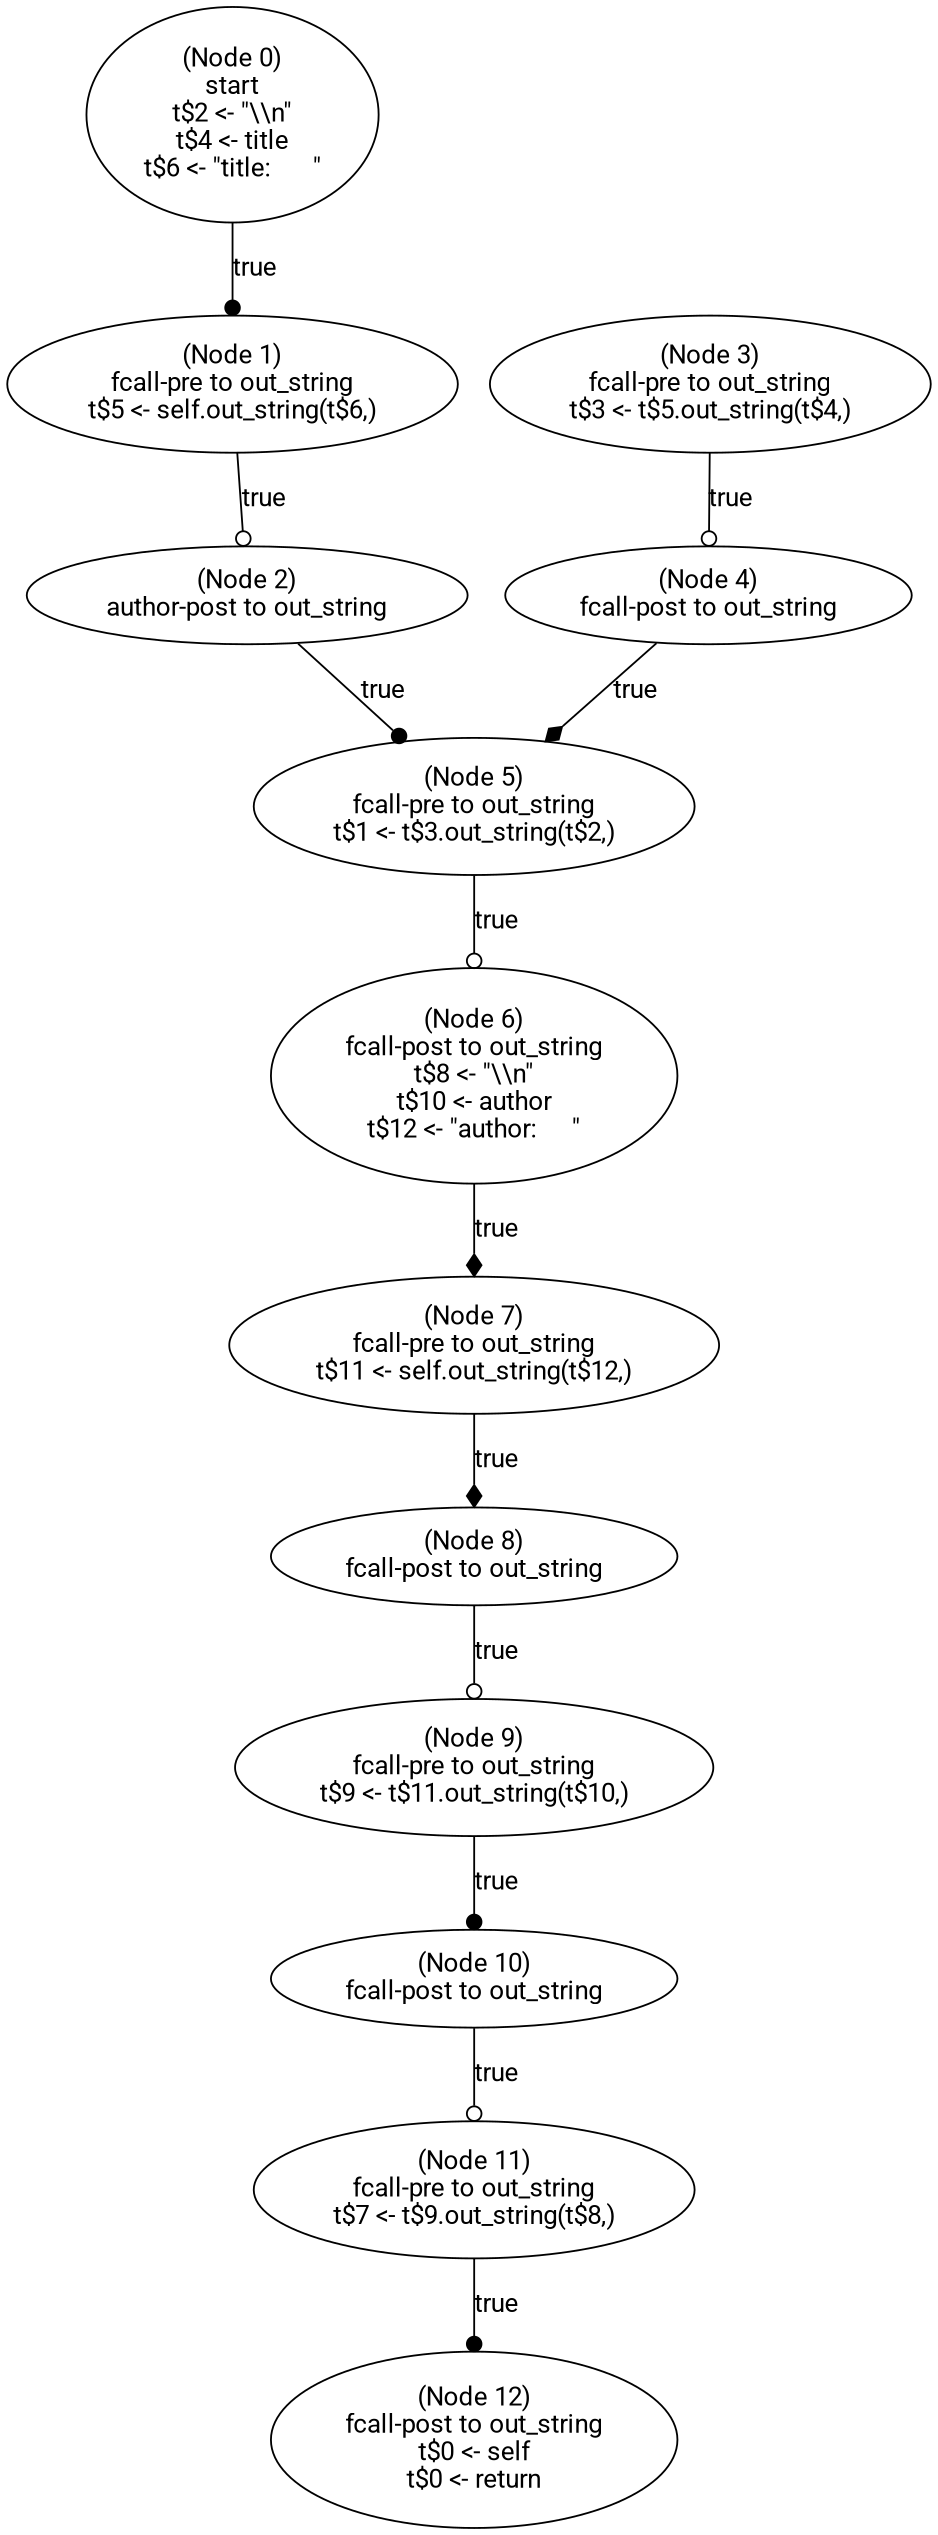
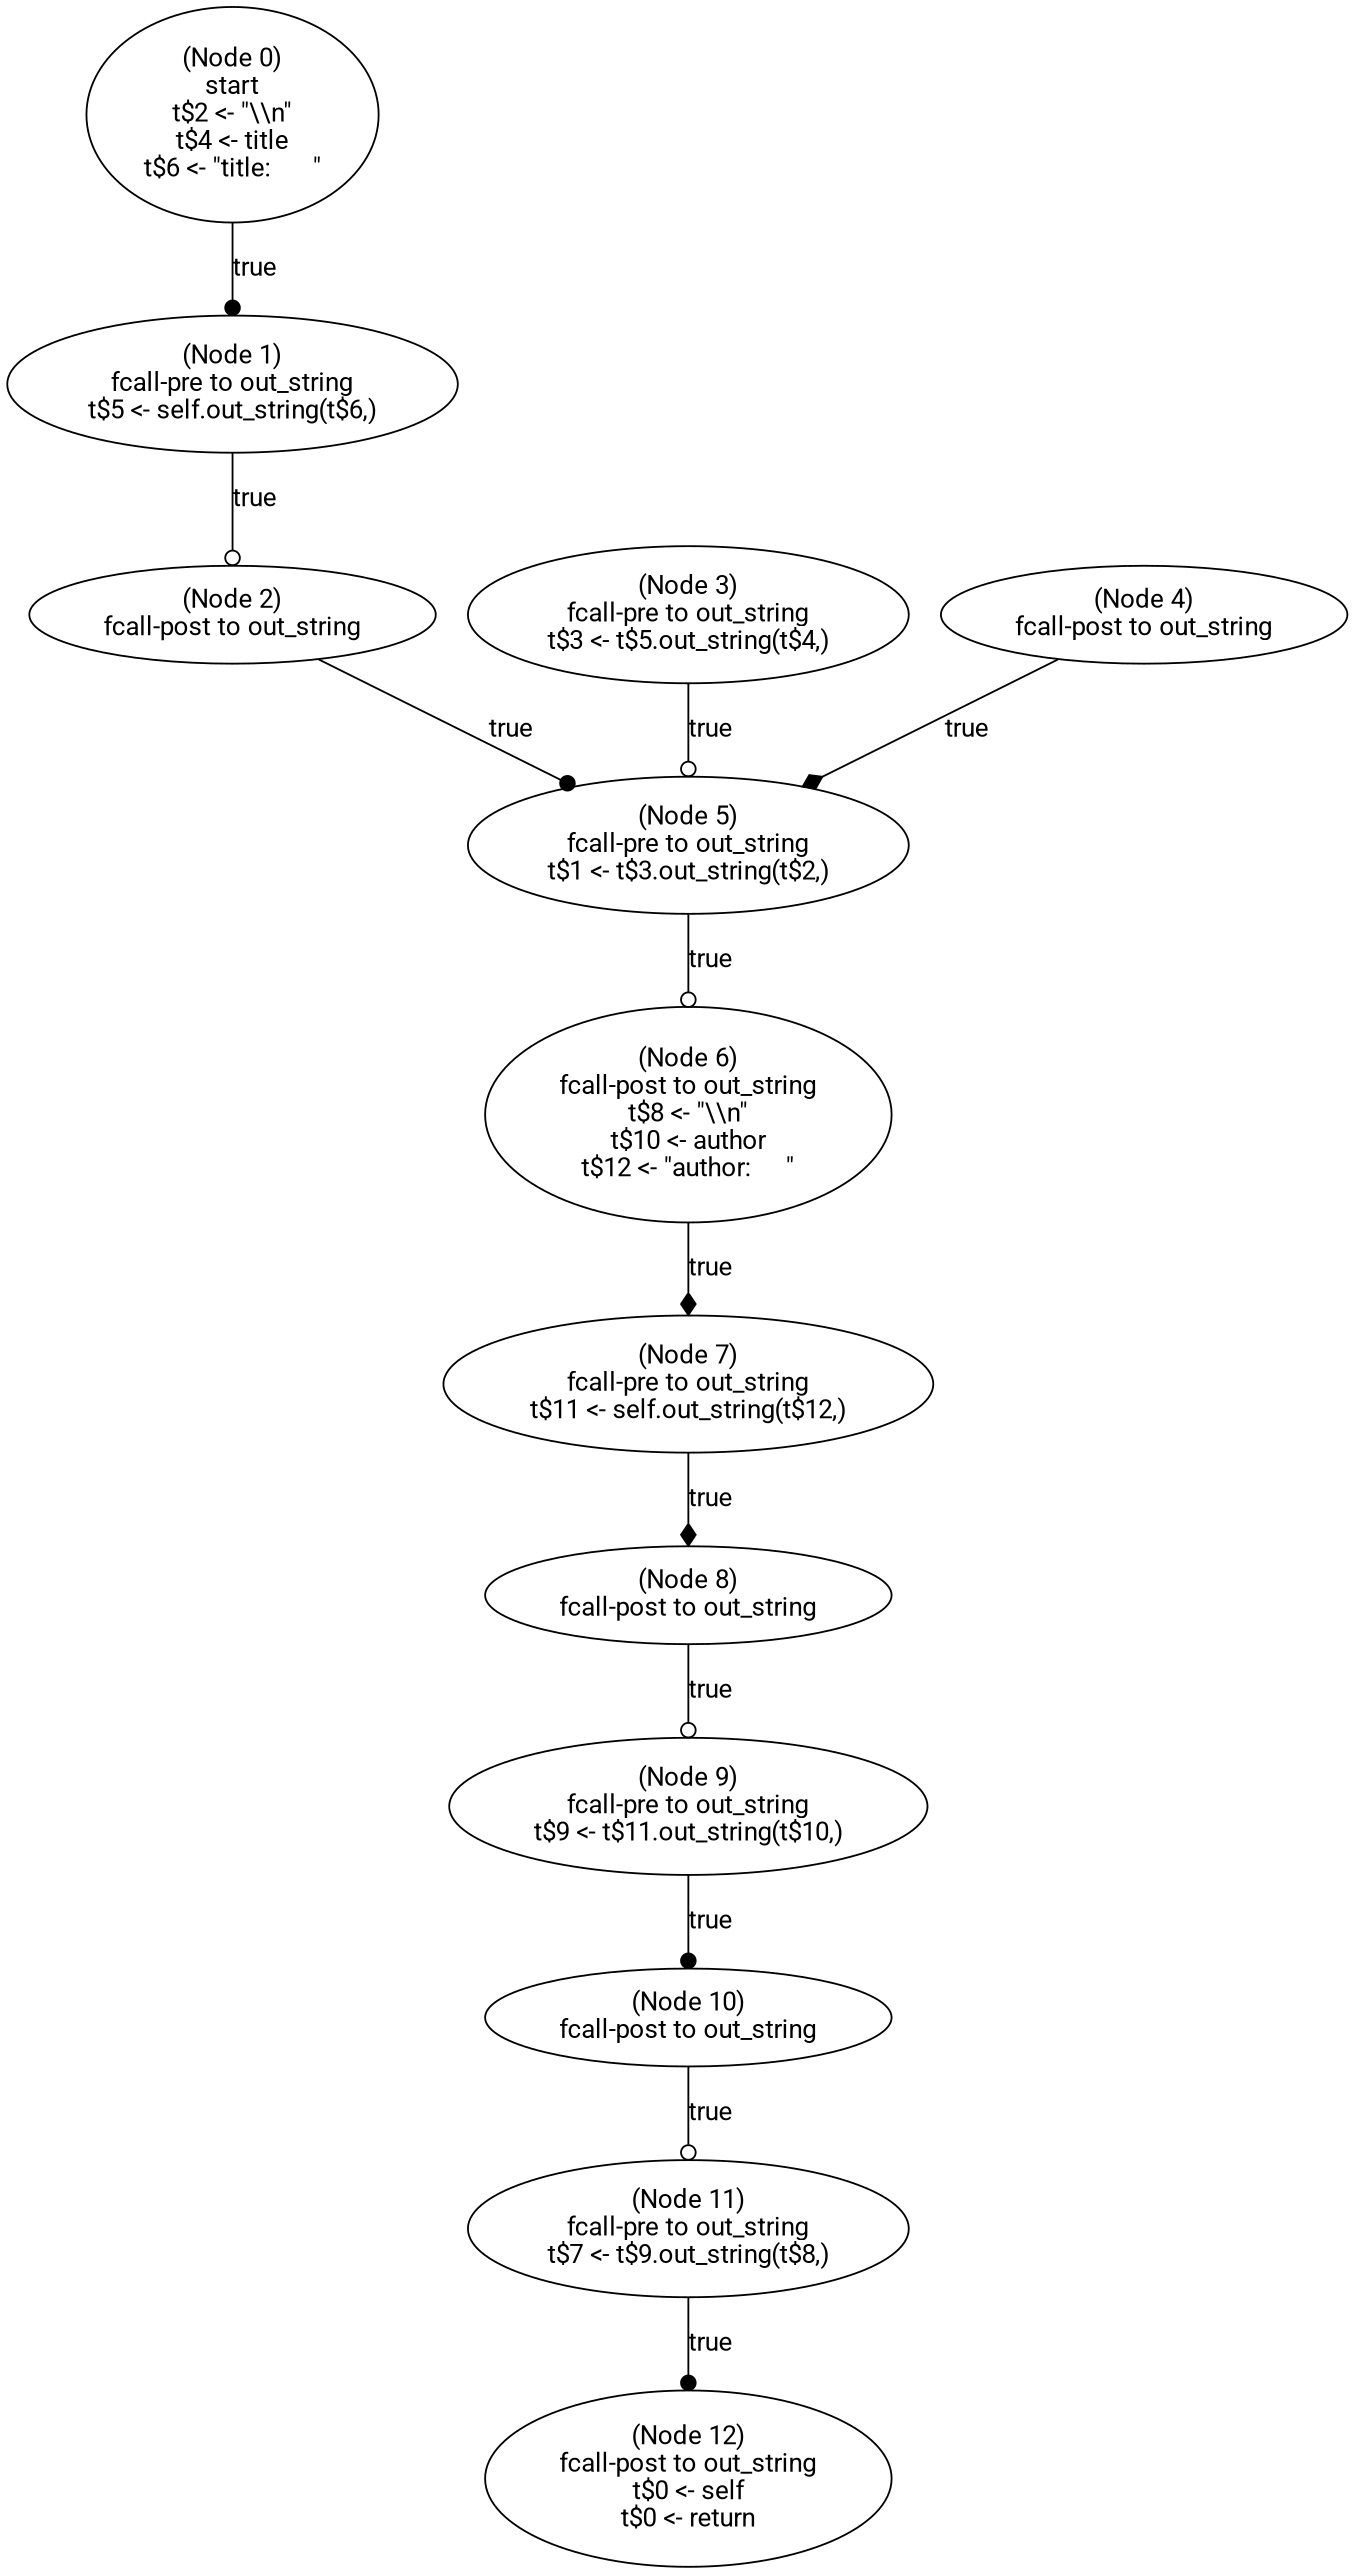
edge "(Node 3) fcall-pre to out_string t$3 <- t$5.out_string(t$4,)" -> "(Node 4) fcall-post to out_string": now "(Node 3) fcall-pre to out_string t$3 <- t$5.out_string(t$4,)" -> "(Node 5) fcall-pre to out_string t$1 <- t$3.out_string(t$2,)"
node "(Node 2) author-post to out_string": label "(Node 2) author-post to out_string" -> "(Node 2) fcall-post to out_string"
